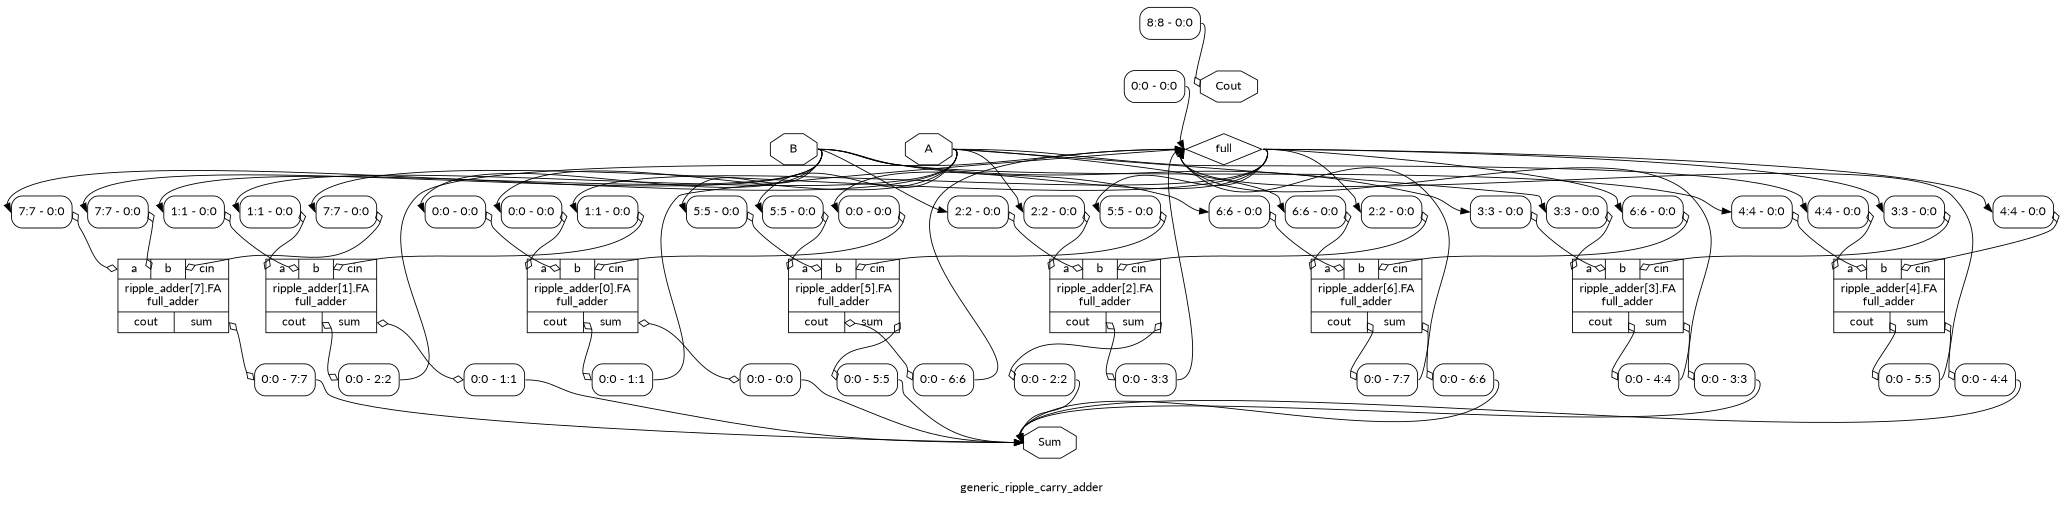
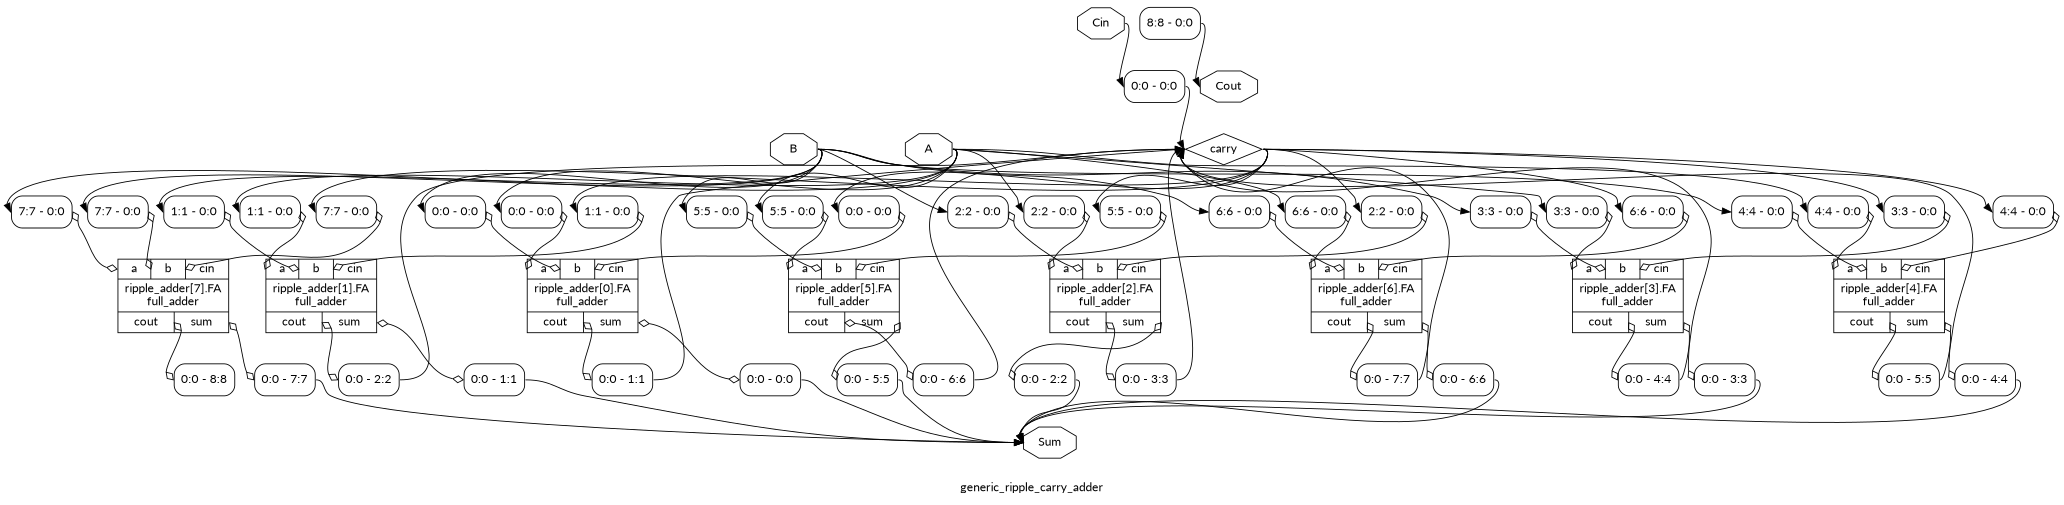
node "Cin": added
edge "8:8 - 0:0" -> "Cout": arrowhead odiamond -> normal
node "full": label "full" -> "carry"
node "0:0 - 8:8": added
